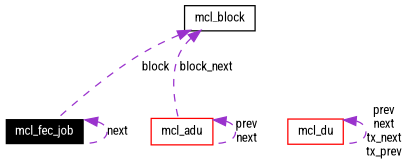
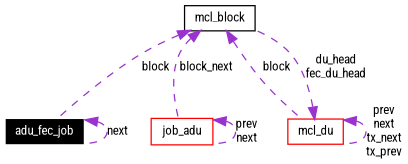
edge "mcl_block" -> "mcl_du": added, label "du_head fec_du_head"
edge "mcl_du" -> "mcl_block": added, label "block"
node "mcl_fec_job": label "mcl_fec_job" -> "adu_fec_job"
node "mcl_adu": label "mcl_adu" -> "job_adu"
